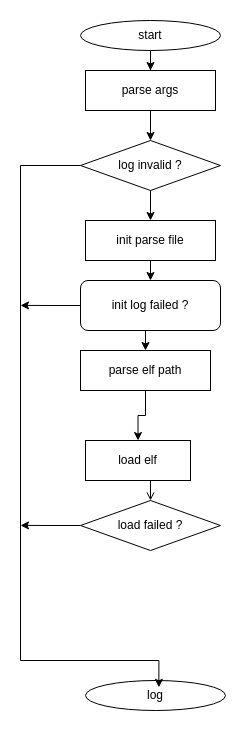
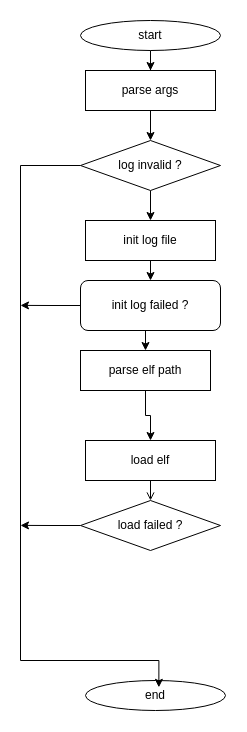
node "init parse file": label "init parse file" -> "init log file"
node "load elf": size 105x40 -> 130x40
node "log": label "log" -> "end"
